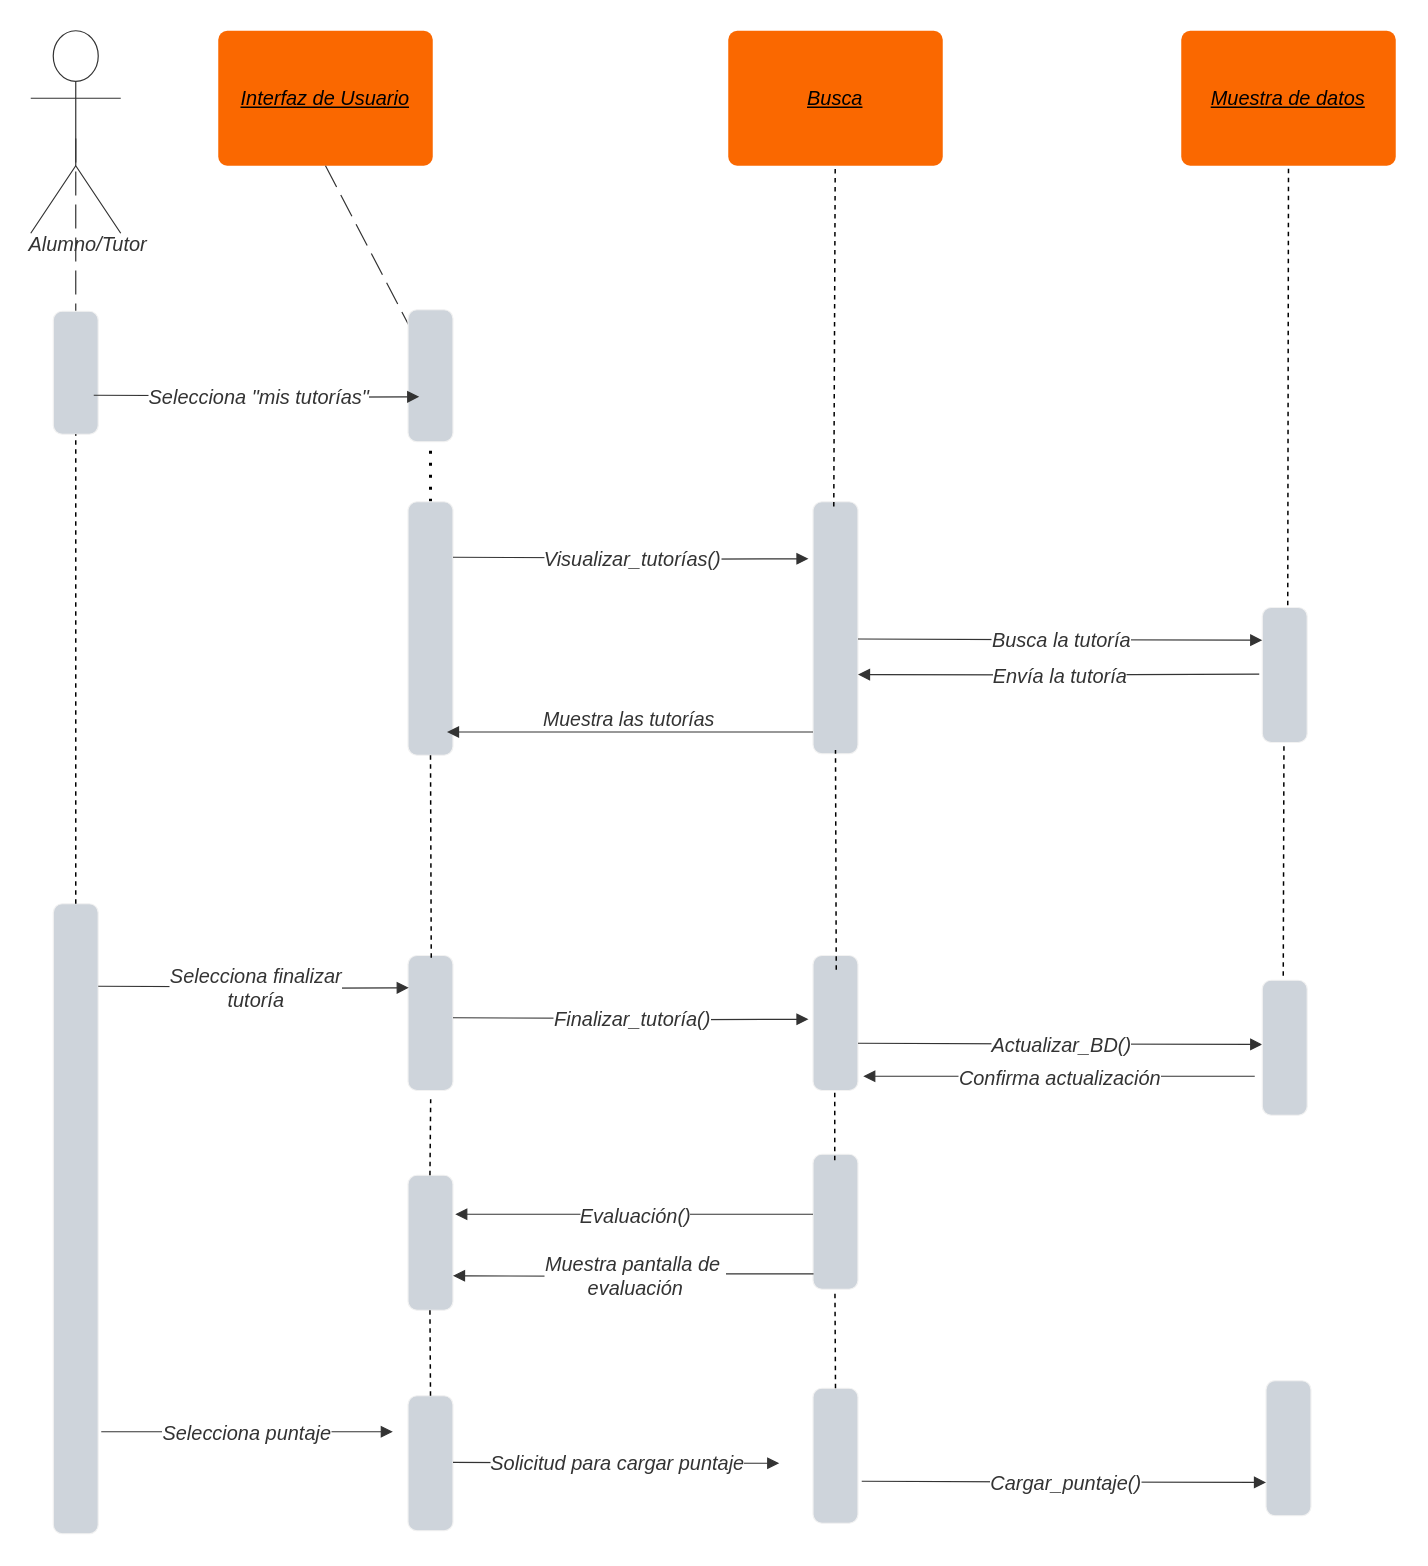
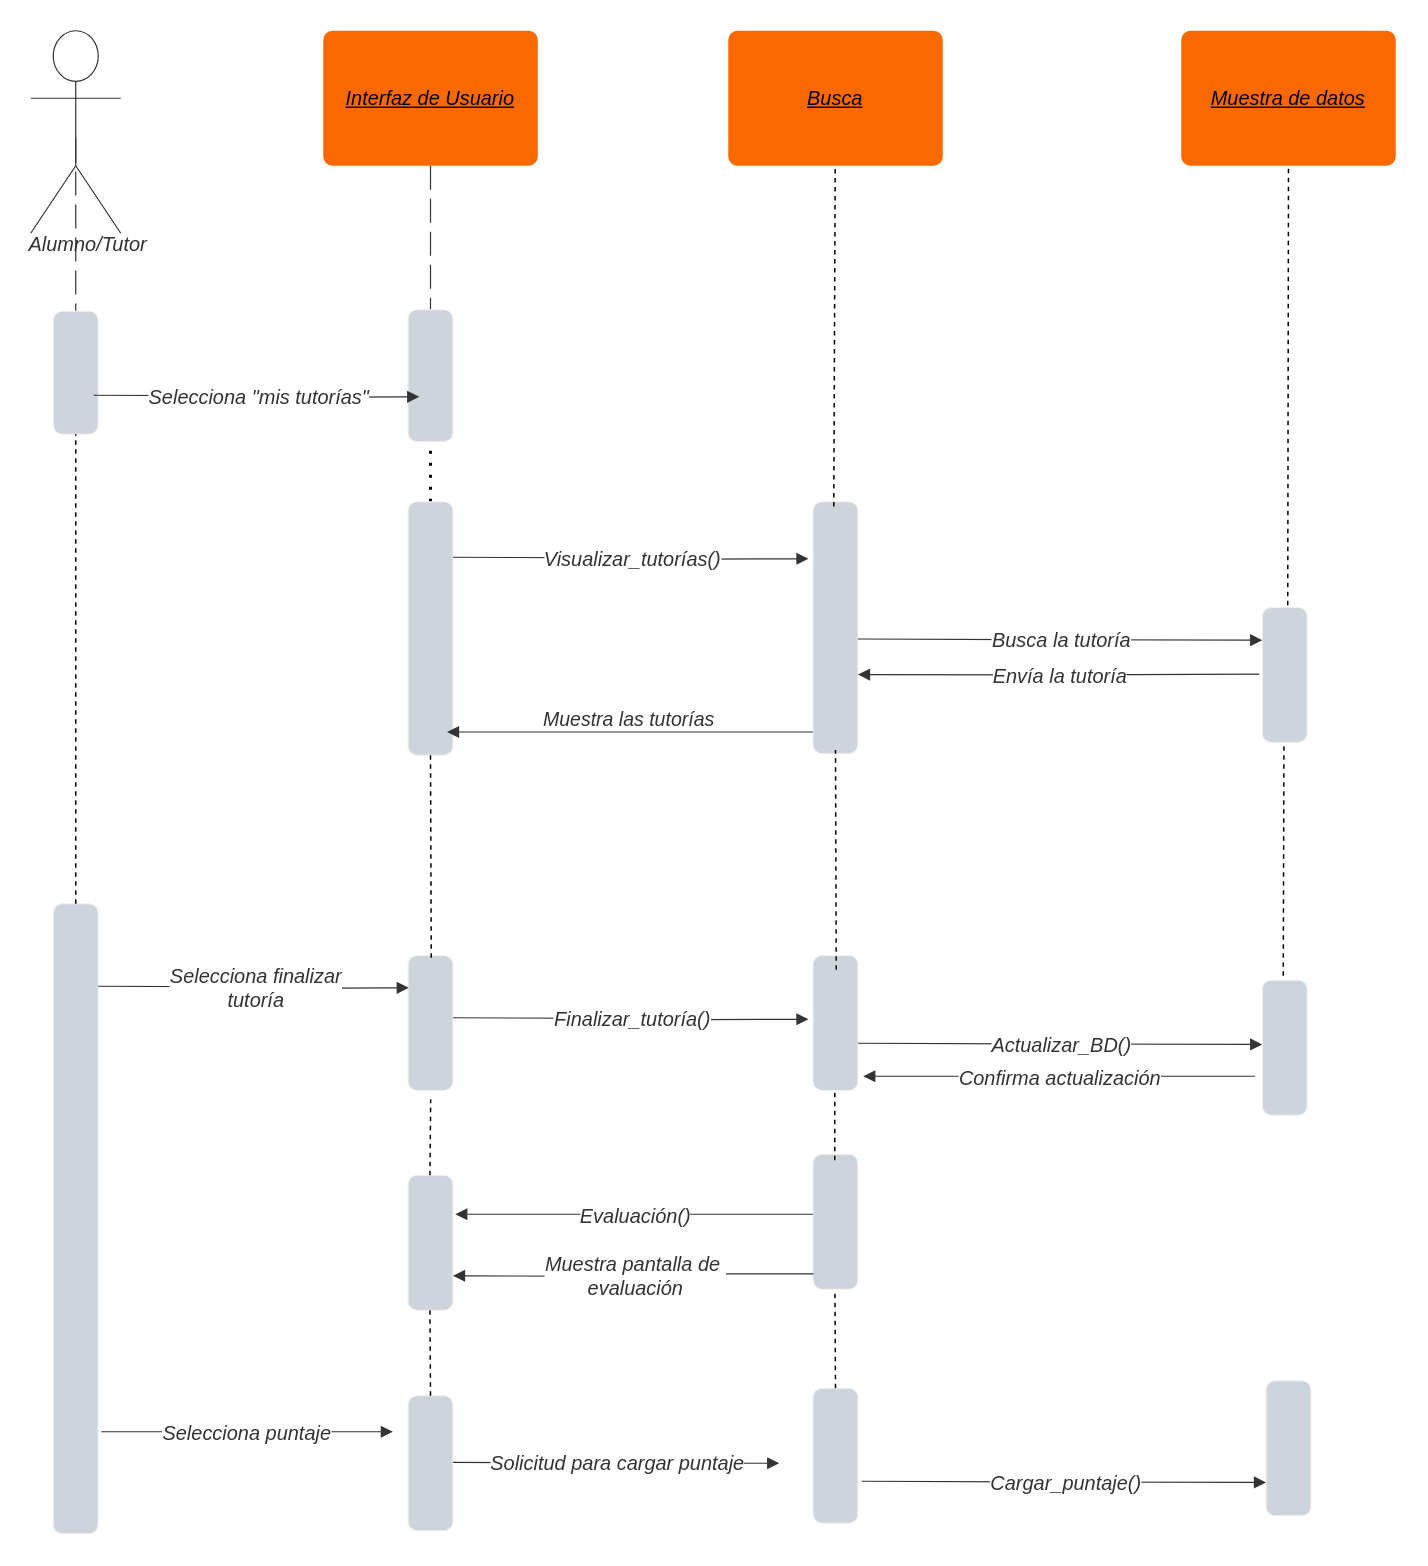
node "Interfaz de Usuario": moved (326, 98) -> (431, 98)
